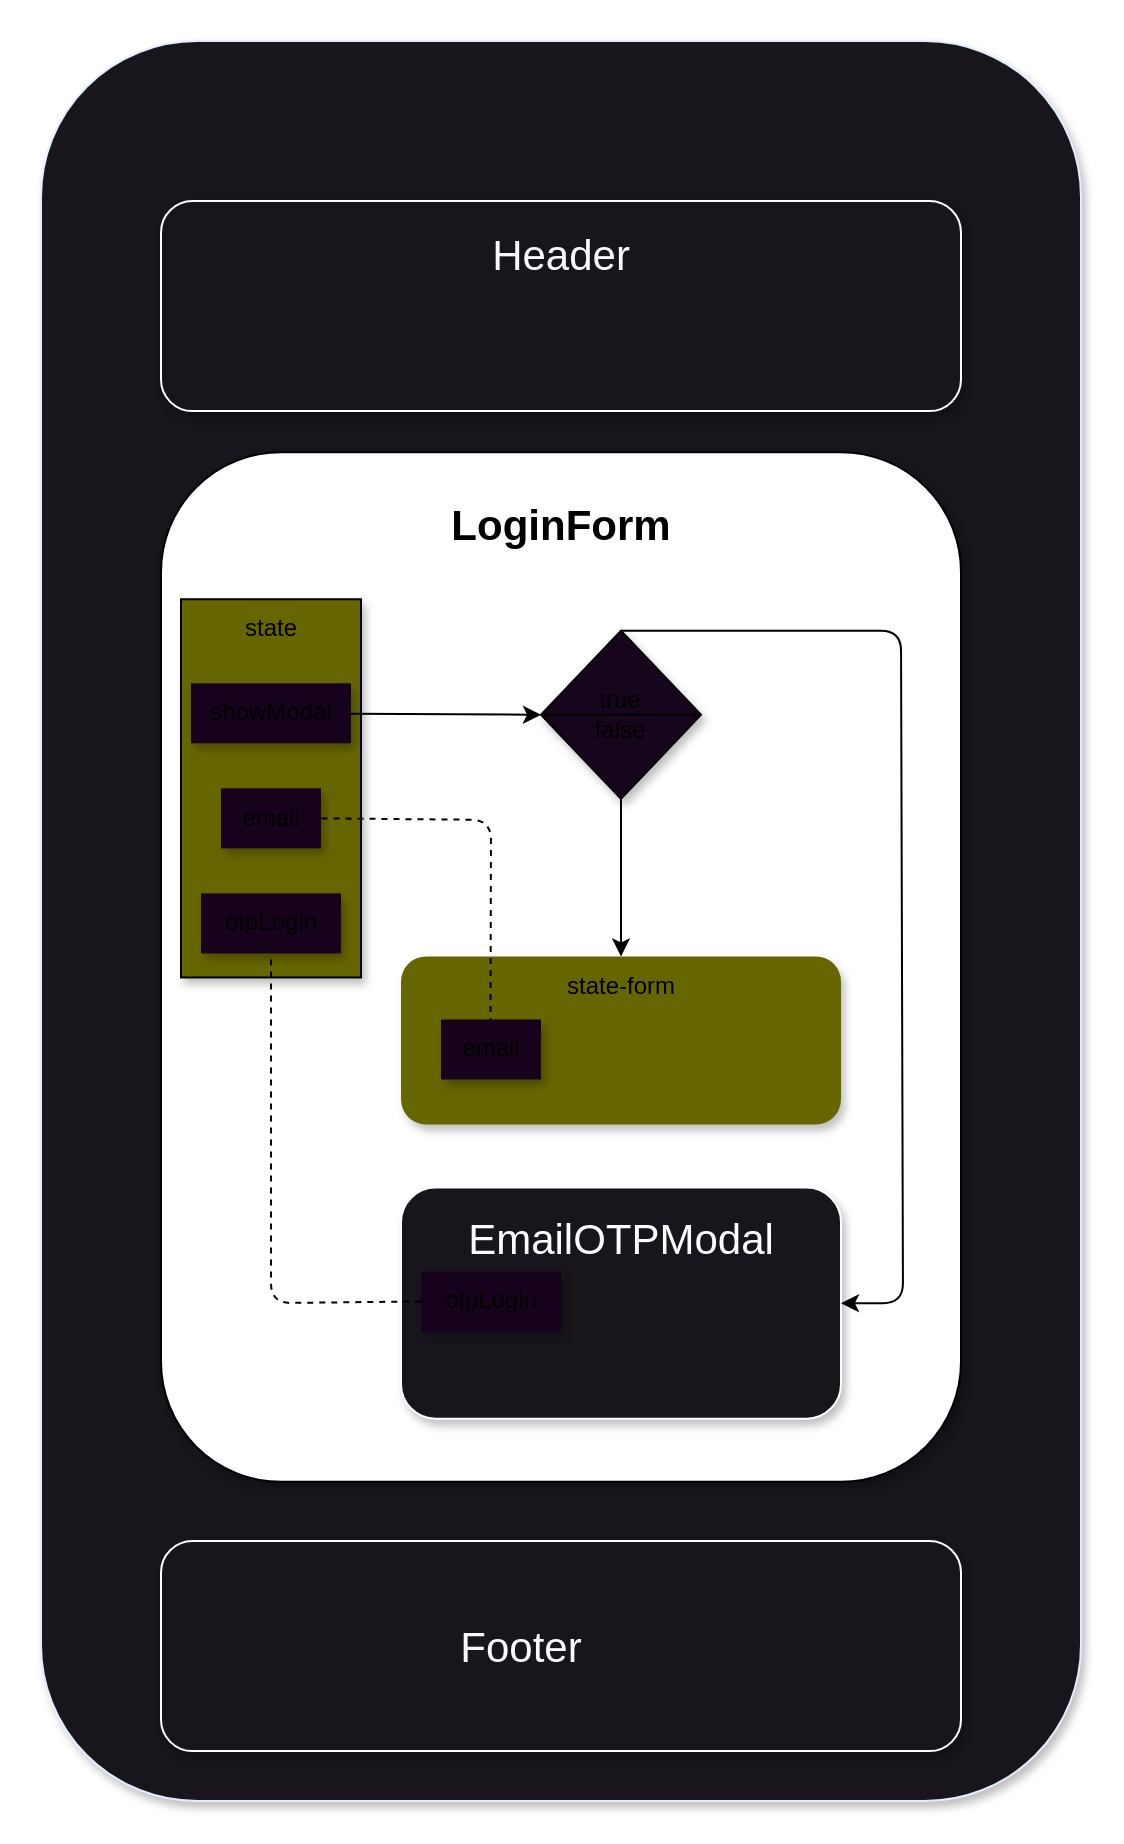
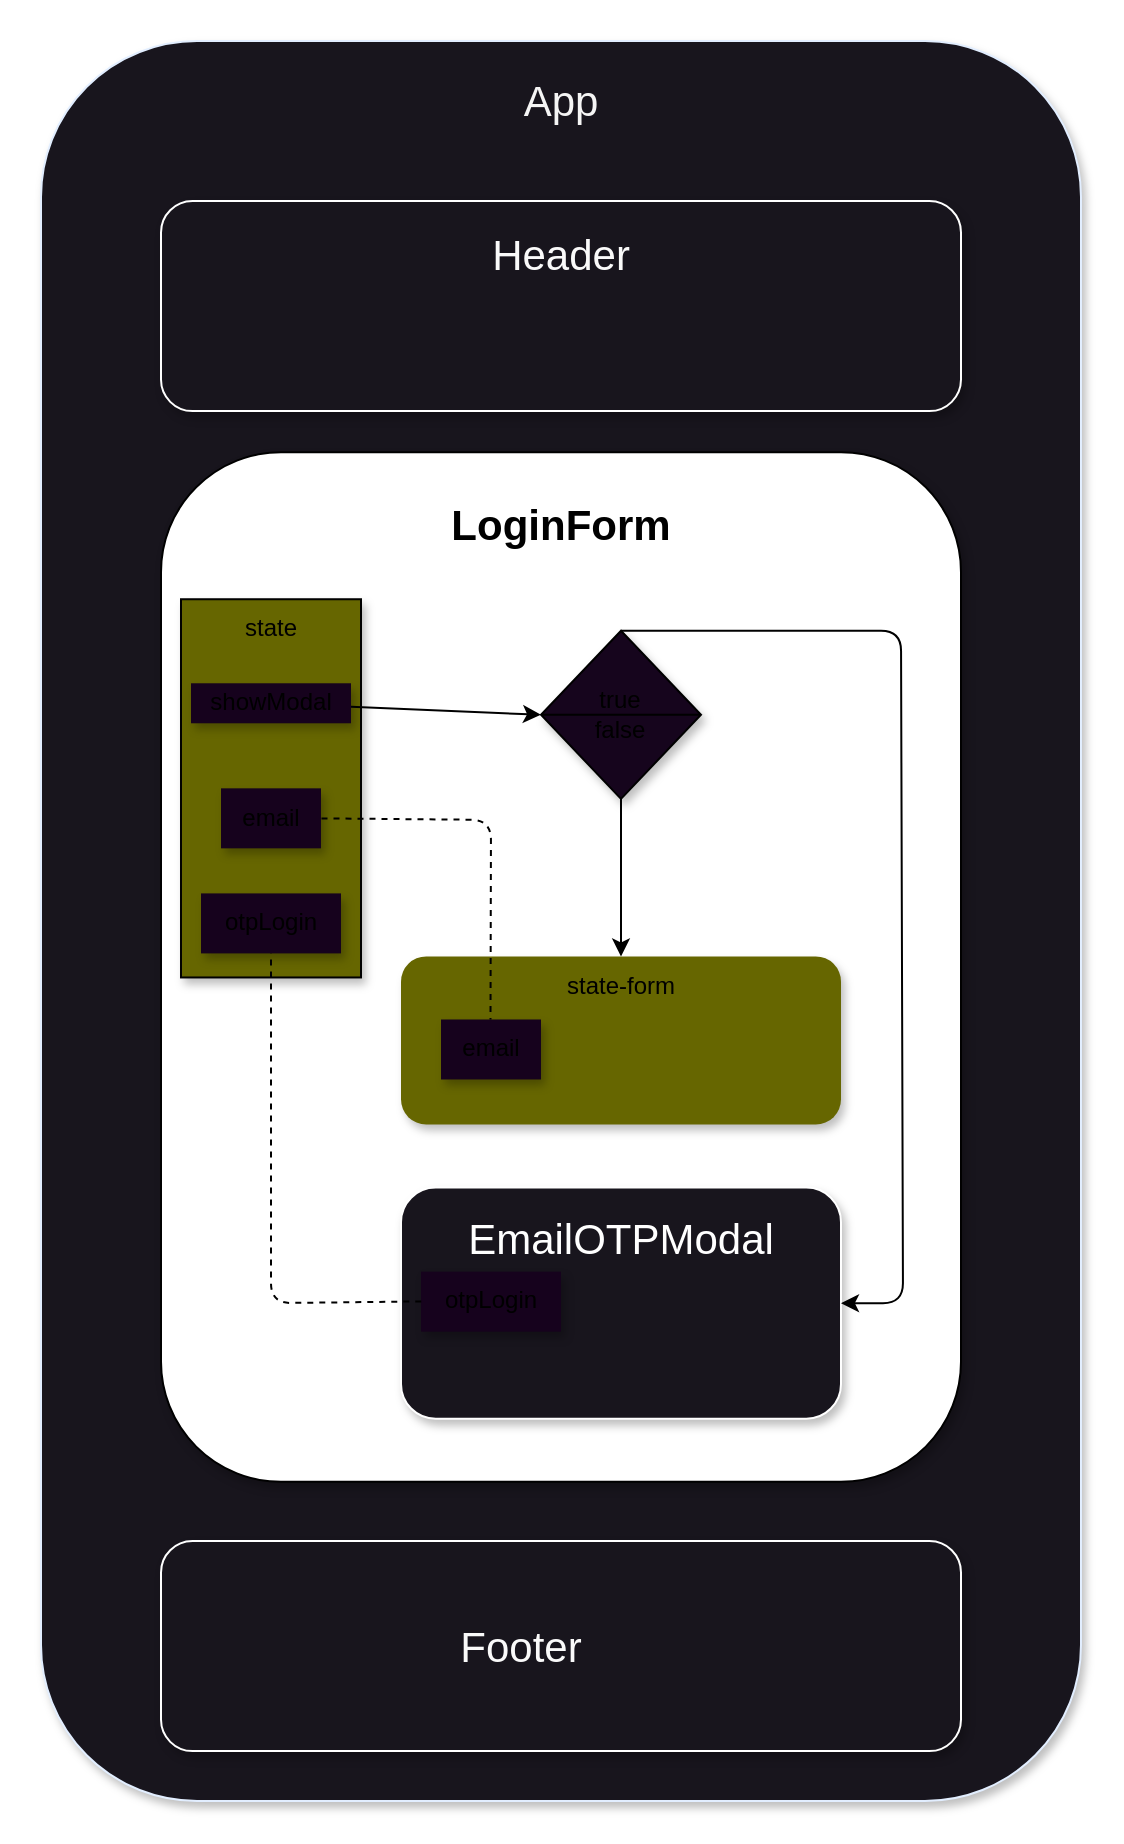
node "App": added
node "showModal": size 160x60 -> 160x40
